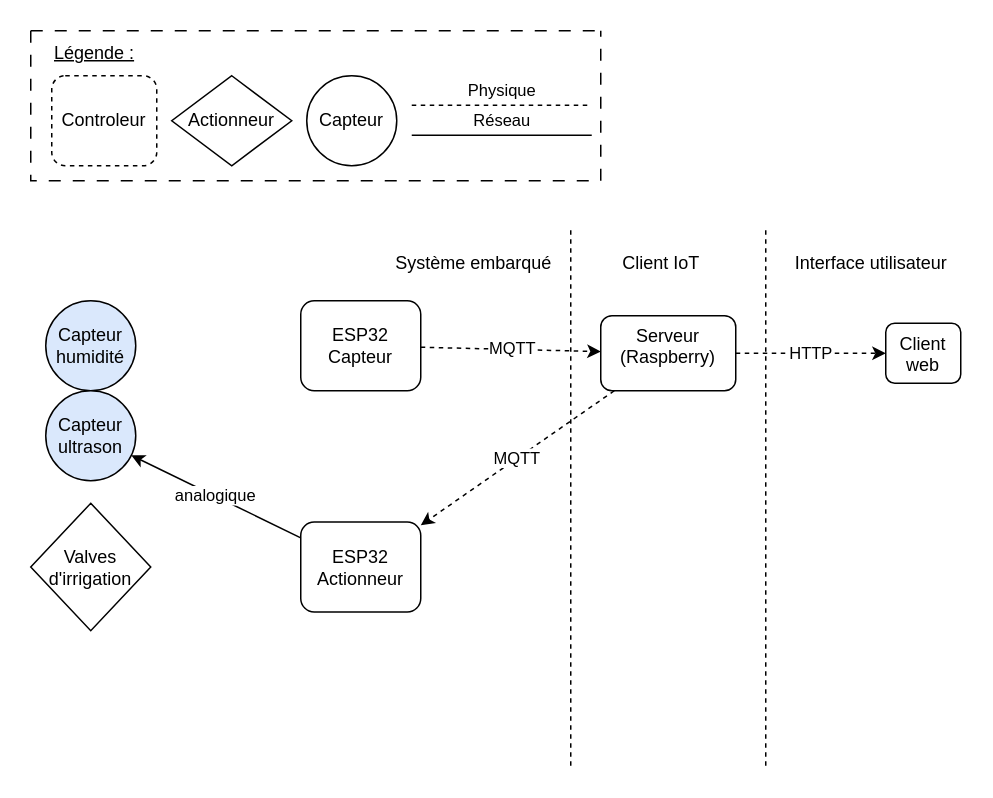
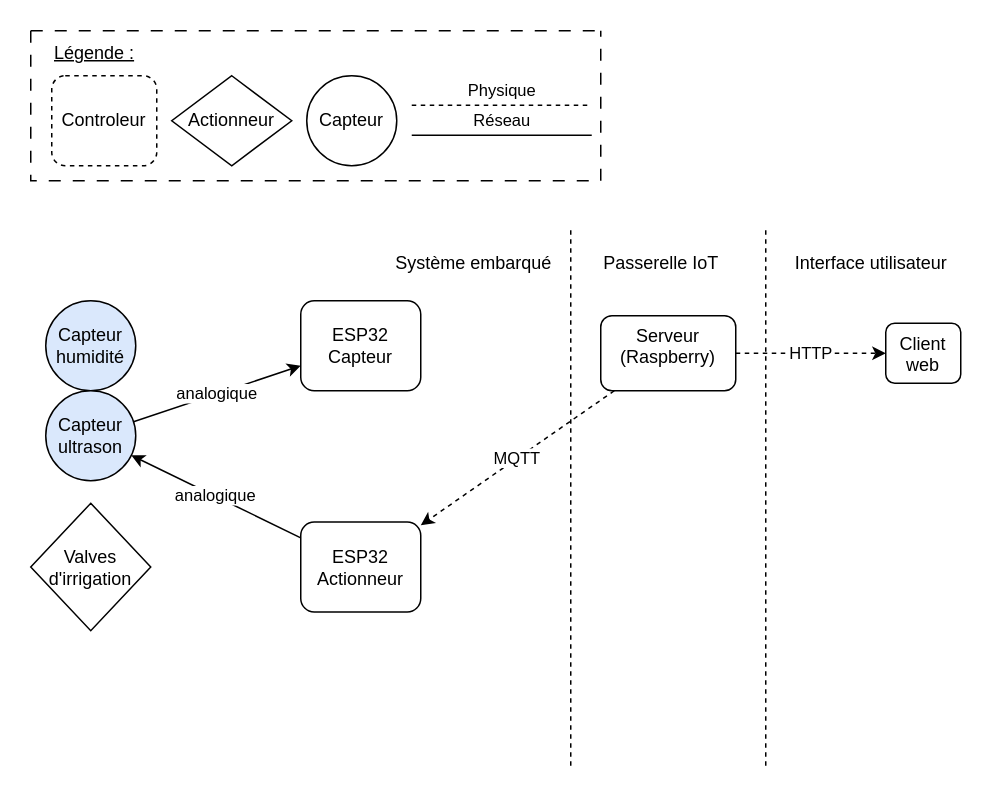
node "Client IoT": label "Client IoT" -> "Passerelle IoT"
edge "ESP32 Capteur" -> "Serveur (Raspberry)": removed, label "MQTT"
edge "Capteur ultrason" -> "ESP32 Capteur": added, label "analogique"
